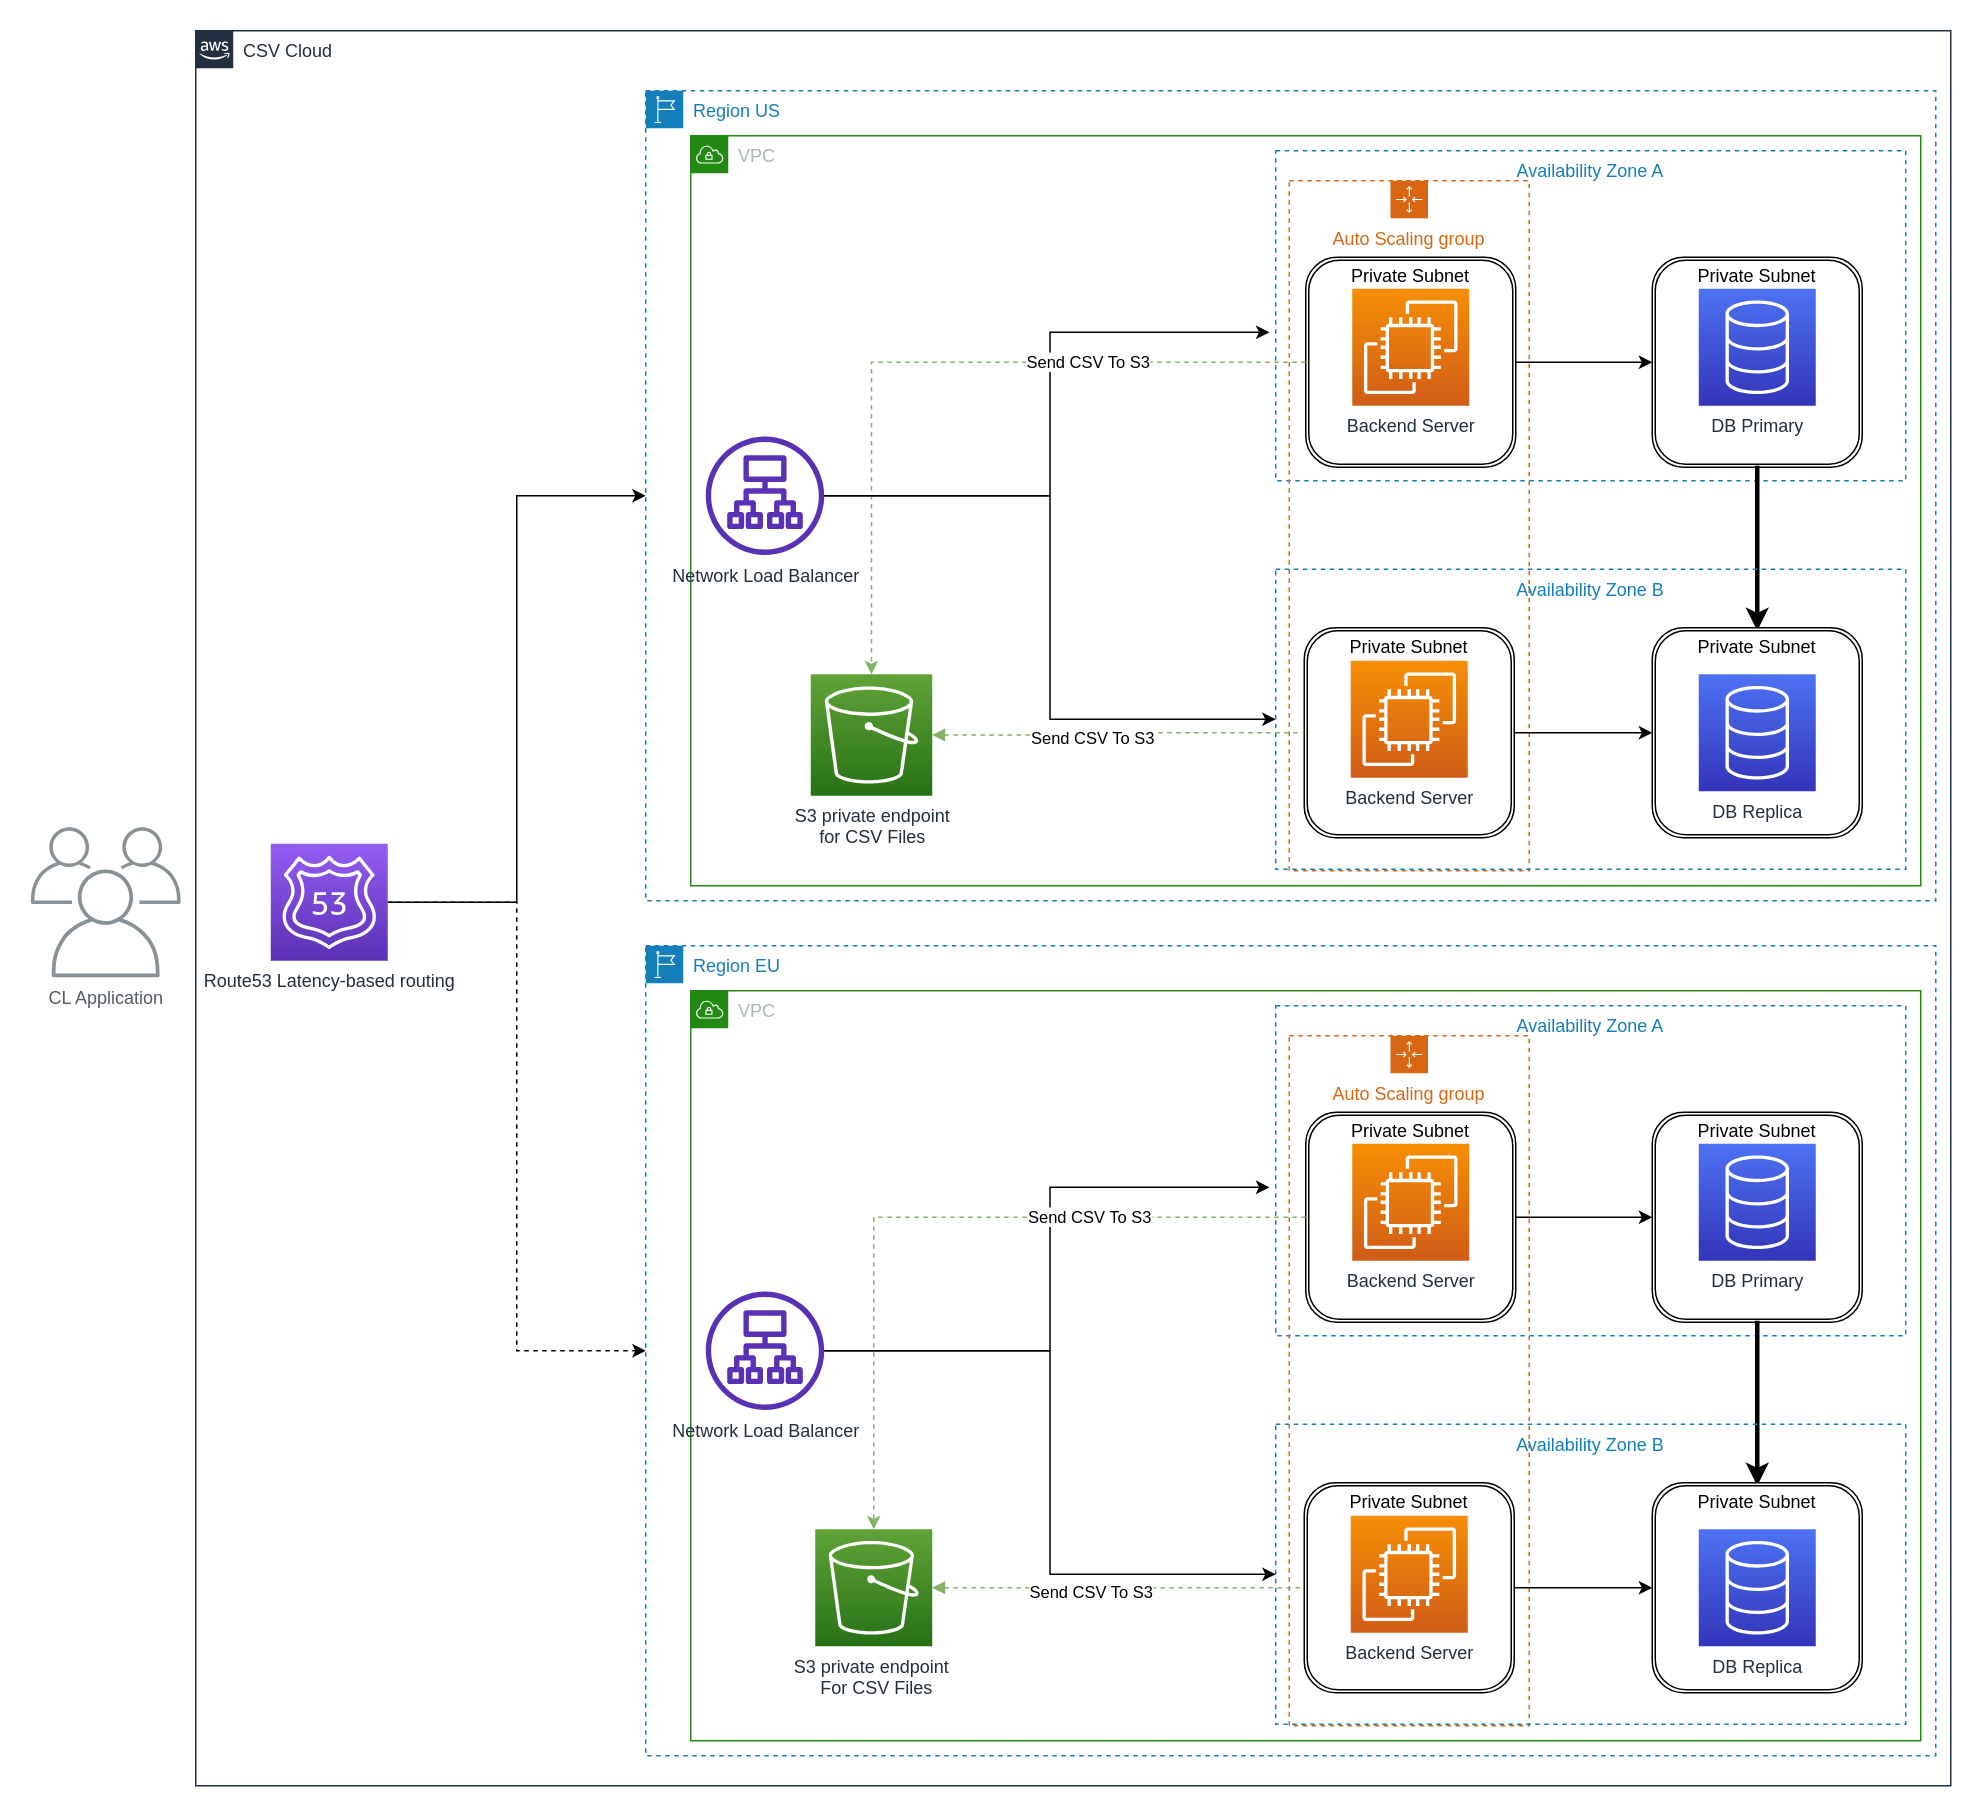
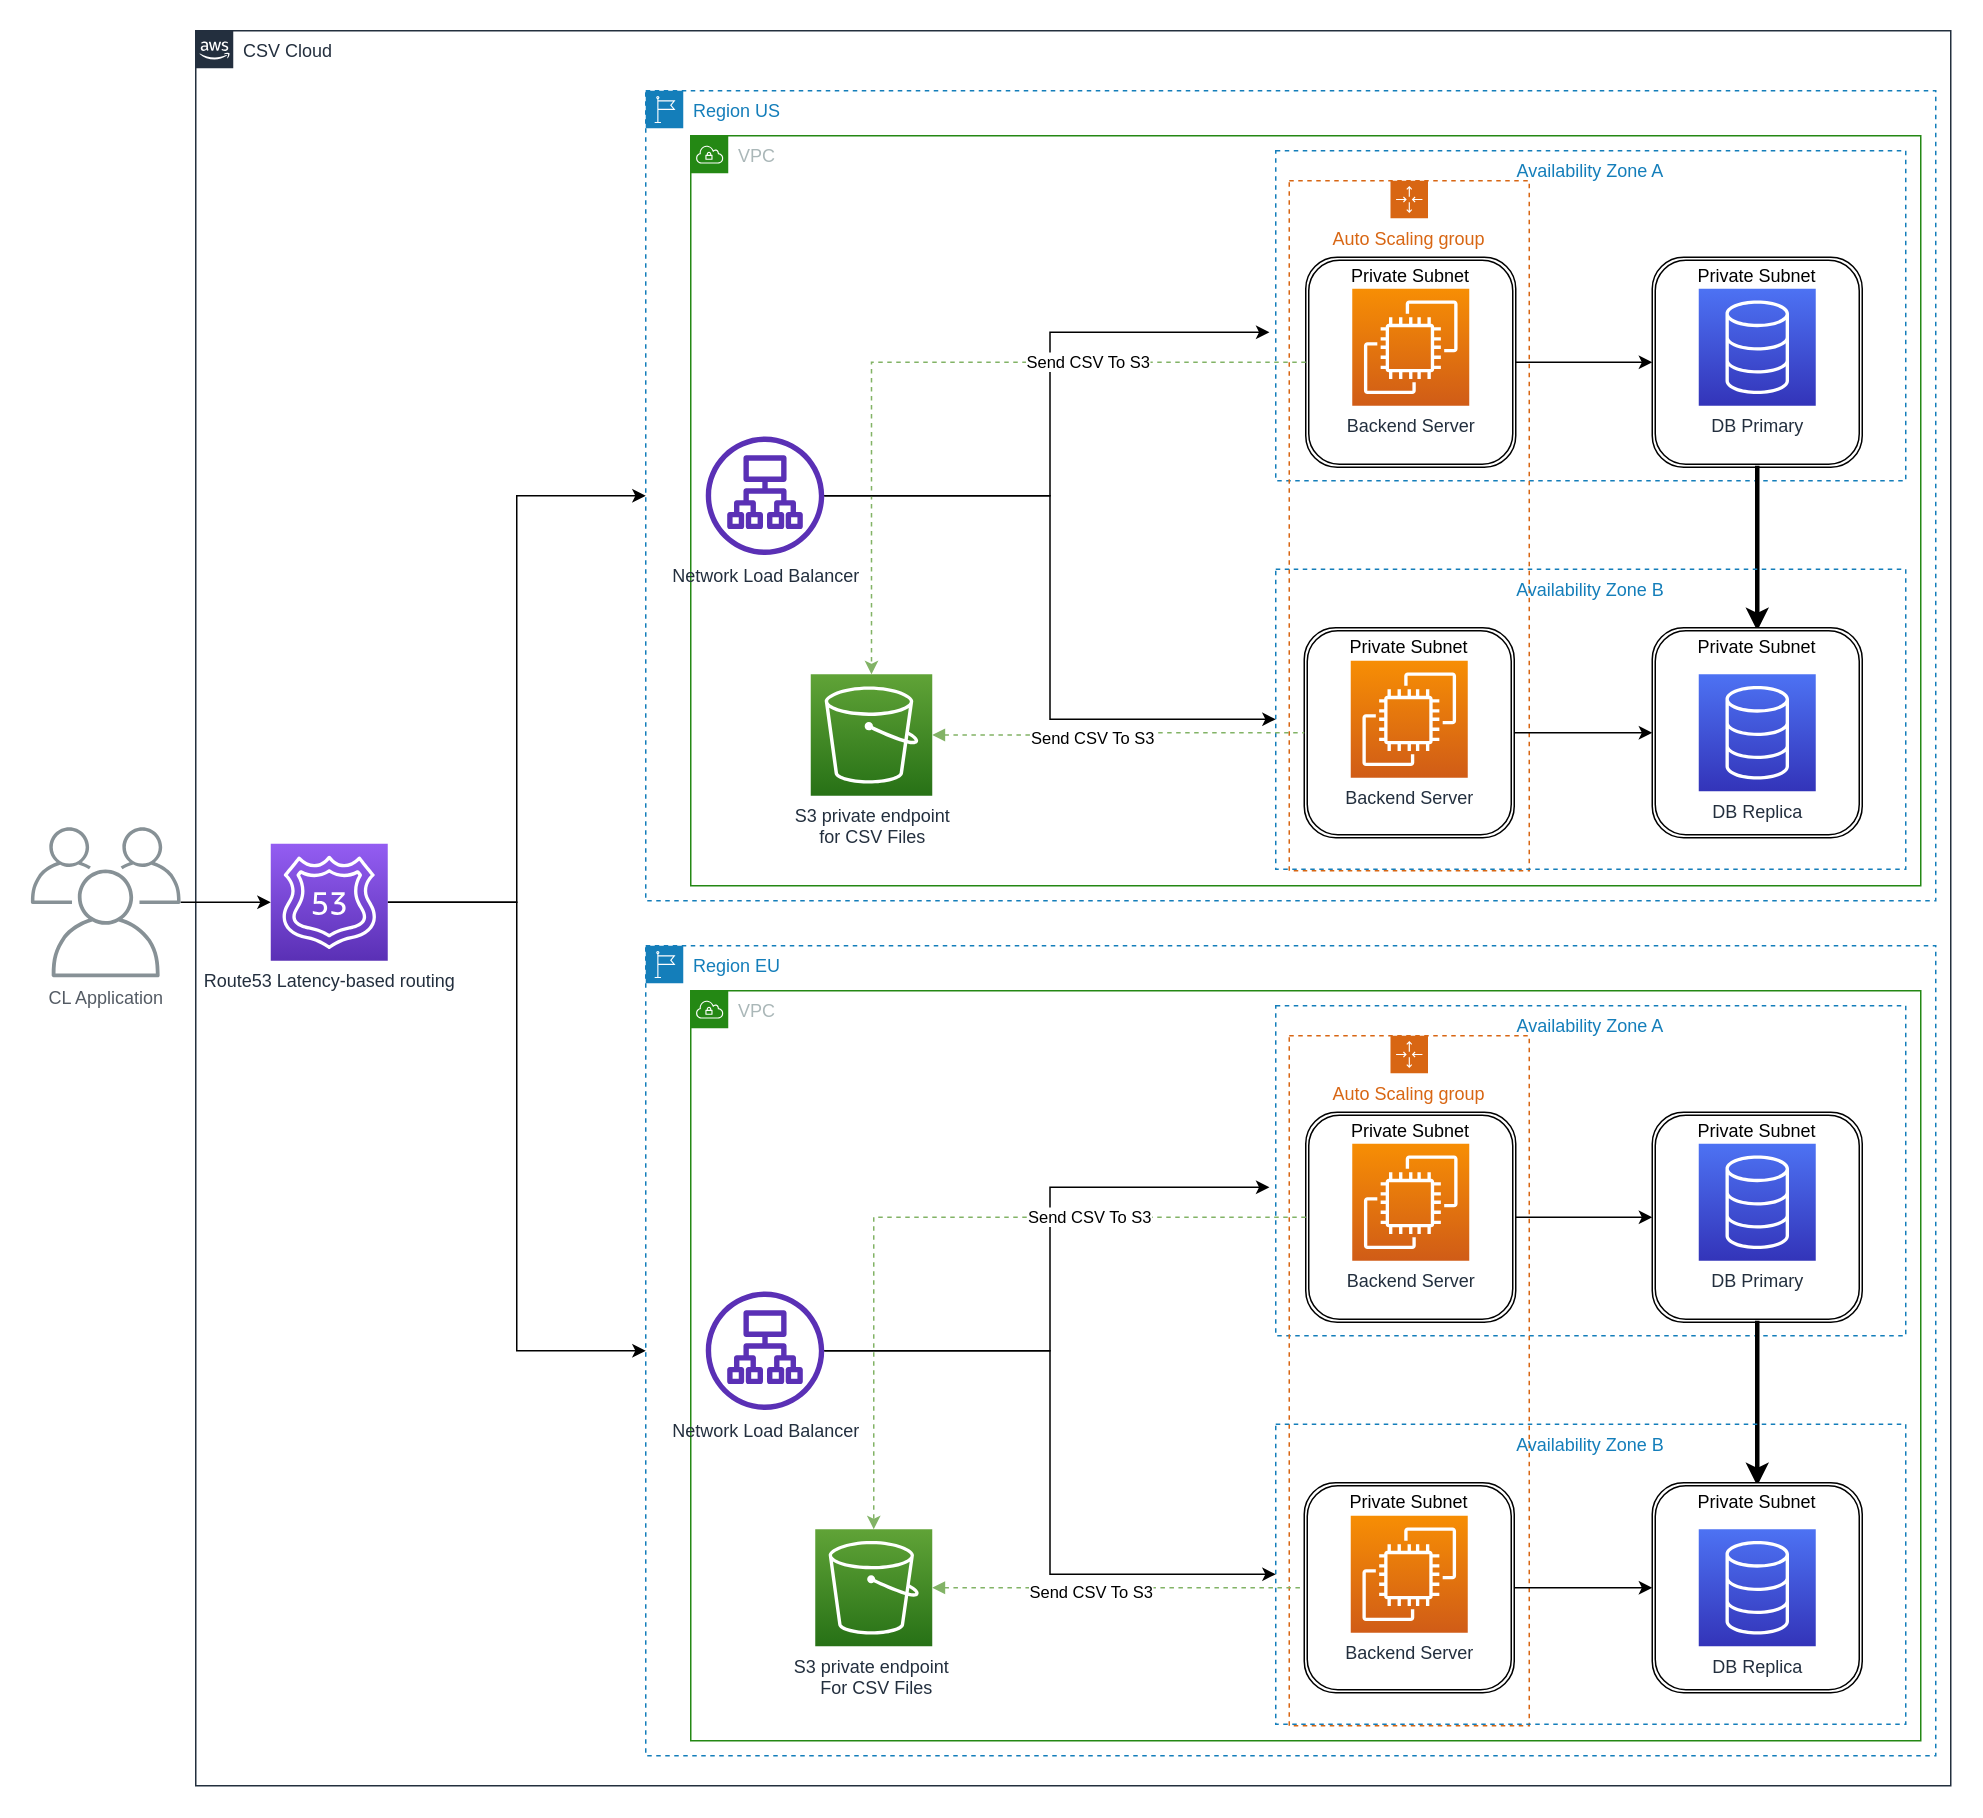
edge "CL Application" -> "Route53 Latency-based routing": added
edge "Route53 Latency-based routing" -> "Region EU": style dashed -> solid
